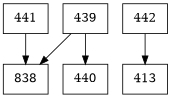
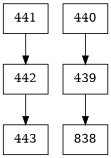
edge "441" -> "838": now "441" -> "442"
edge "439" -> "440": reversed
node "413": label "413" -> "443"
